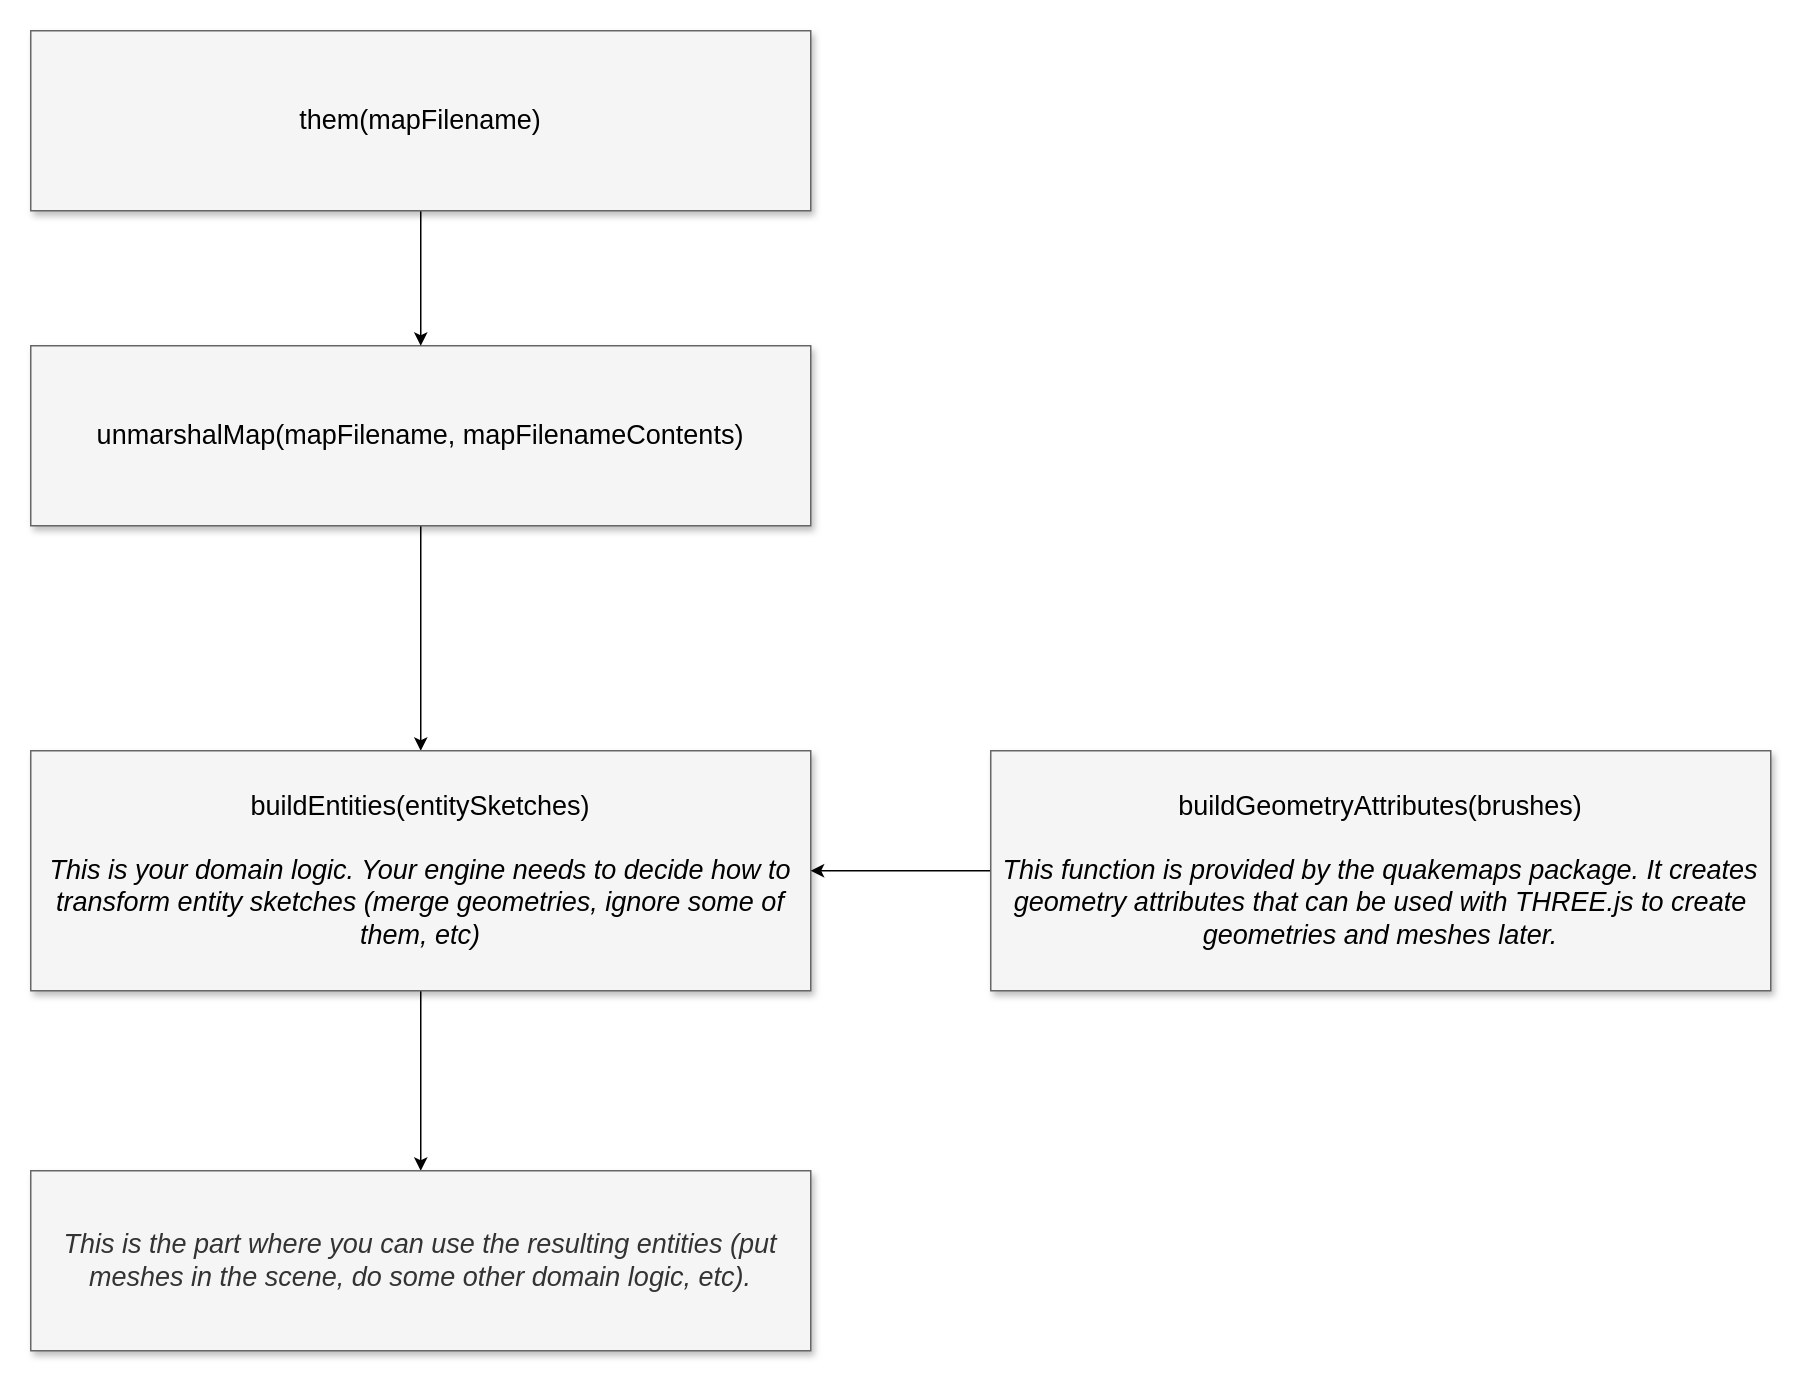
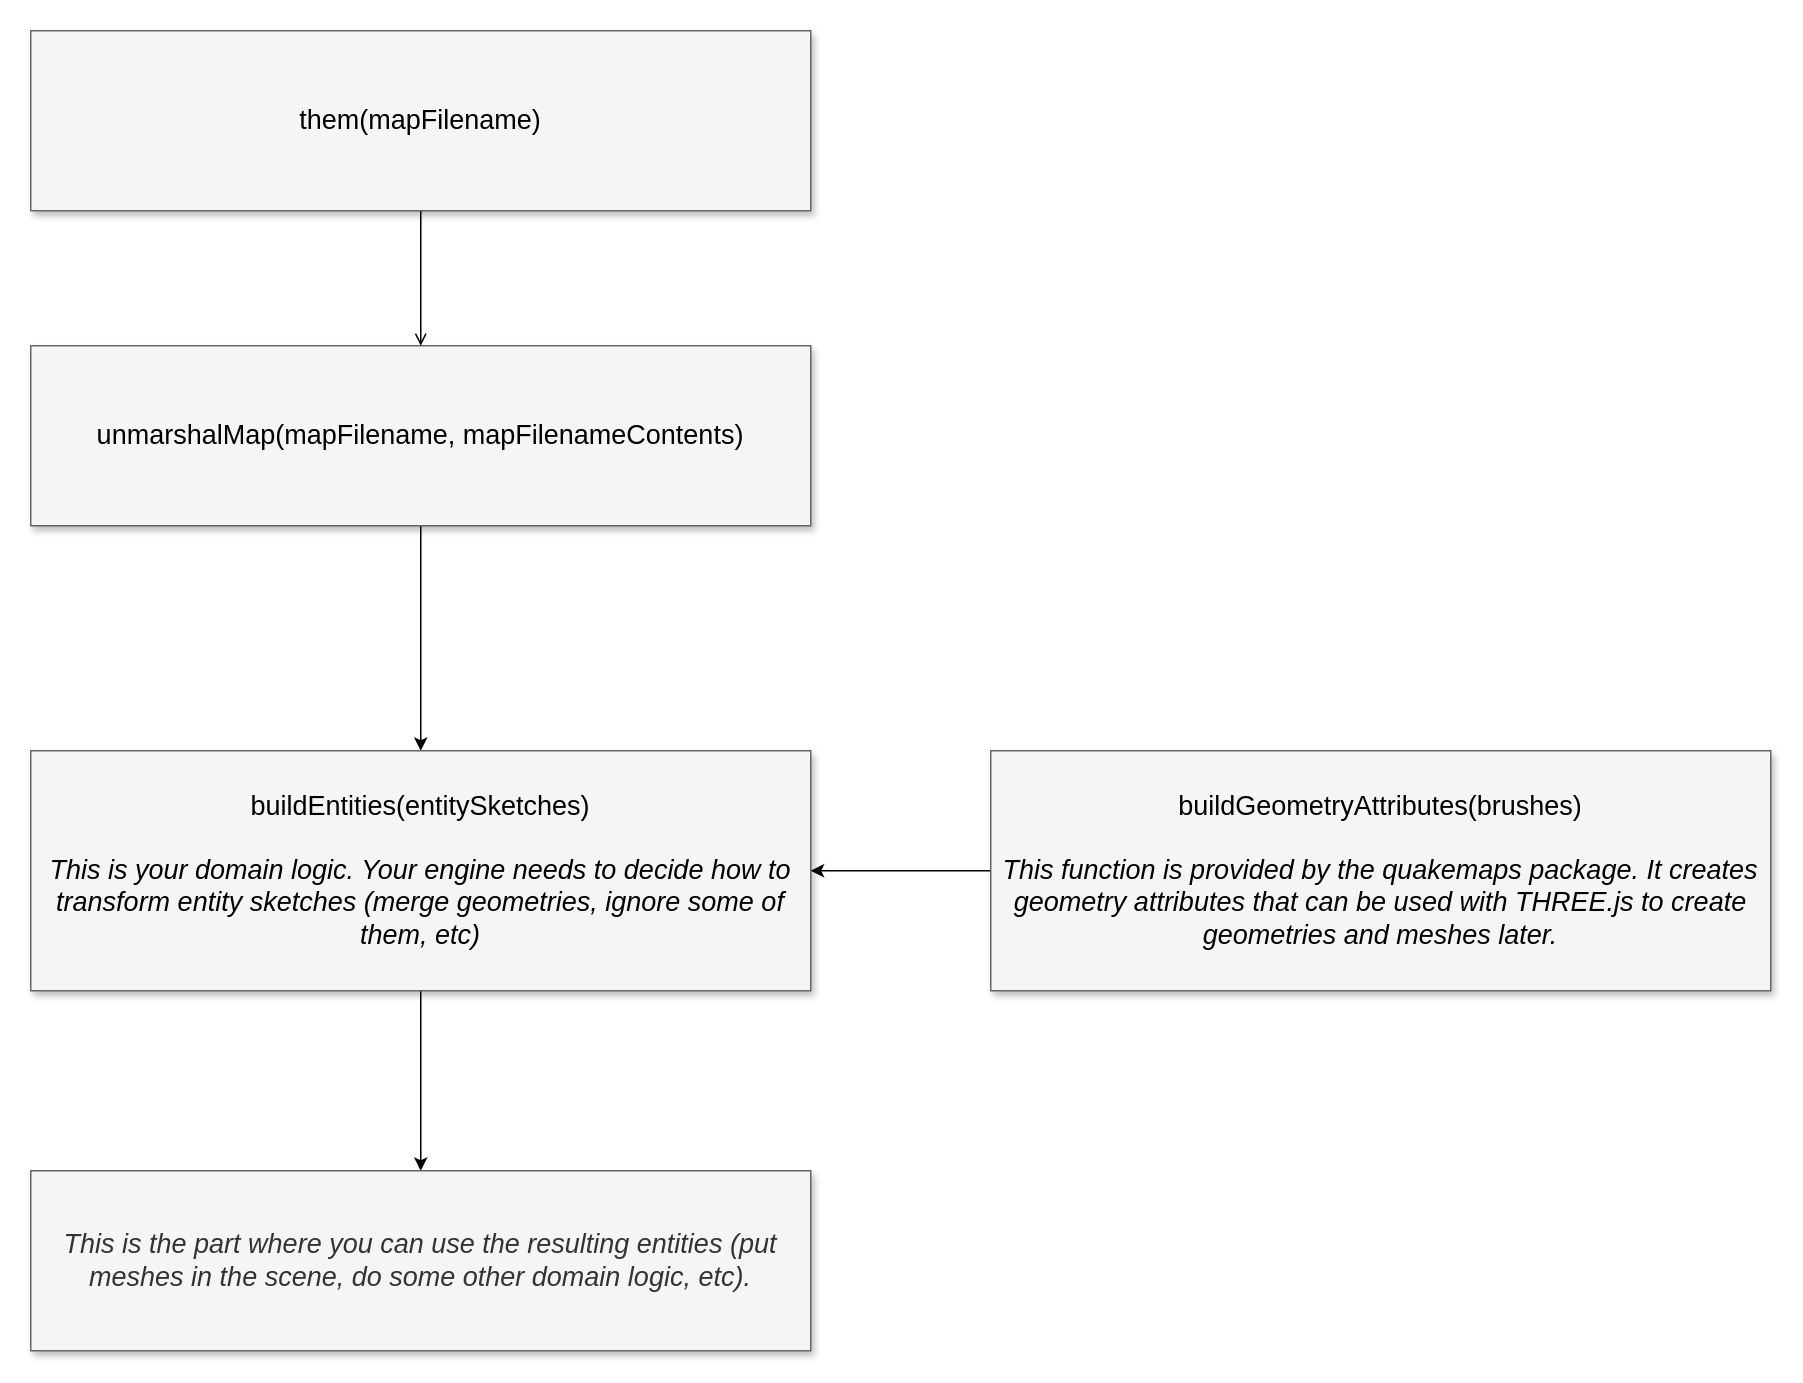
edge "them(mapFilename)" -> "unmarshalMap(mapFilename, mapFilenameContents)": arrowhead classic -> open
